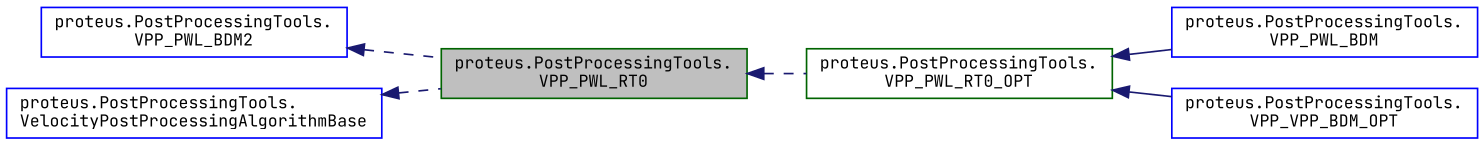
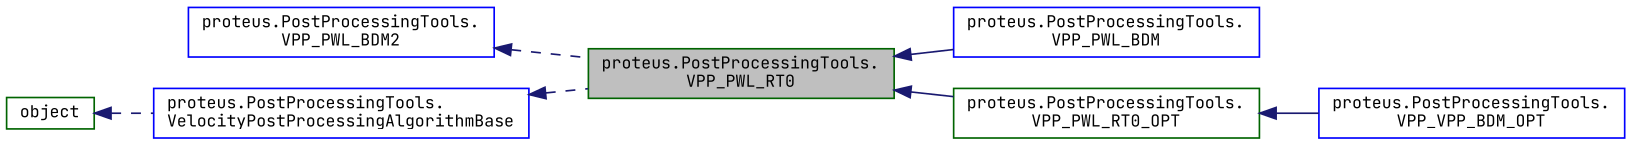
edge "proteus.PostProcessingTools. VPP_PWL_BDM" -> "proteus.PostProcessingTools. VPP_PWL_RT0_OPT": now "proteus.PostProcessingTools. VPP_PWL_BDM" -> "proteus.PostProcessingTools. VPP_PWL_RT0"
edge "proteus.PostProcessingTools. VPP_PWL_RT0_OPT" -> "proteus.PostProcessingTools. VPP_PWL_RT0": style dashed -> solid
node "object": added
